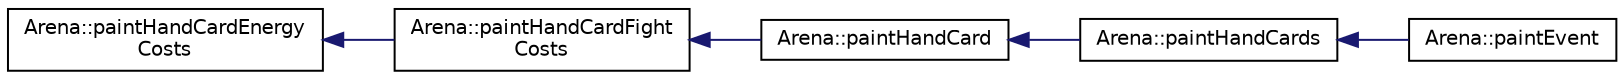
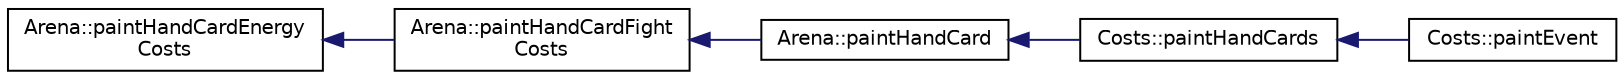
node "Arena::paintHandCards": label "Arena::paintHandCards" -> "Costs::paintHandCards"
node "Arena::paintEvent": label "Arena::paintEvent" -> "Costs::paintEvent"
